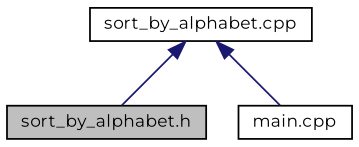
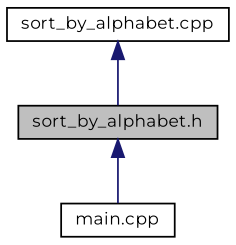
edge "main.cpp" -> "sort_by_alphabet.cpp": now "main.cpp" -> "sort_by_alphabet.h"
